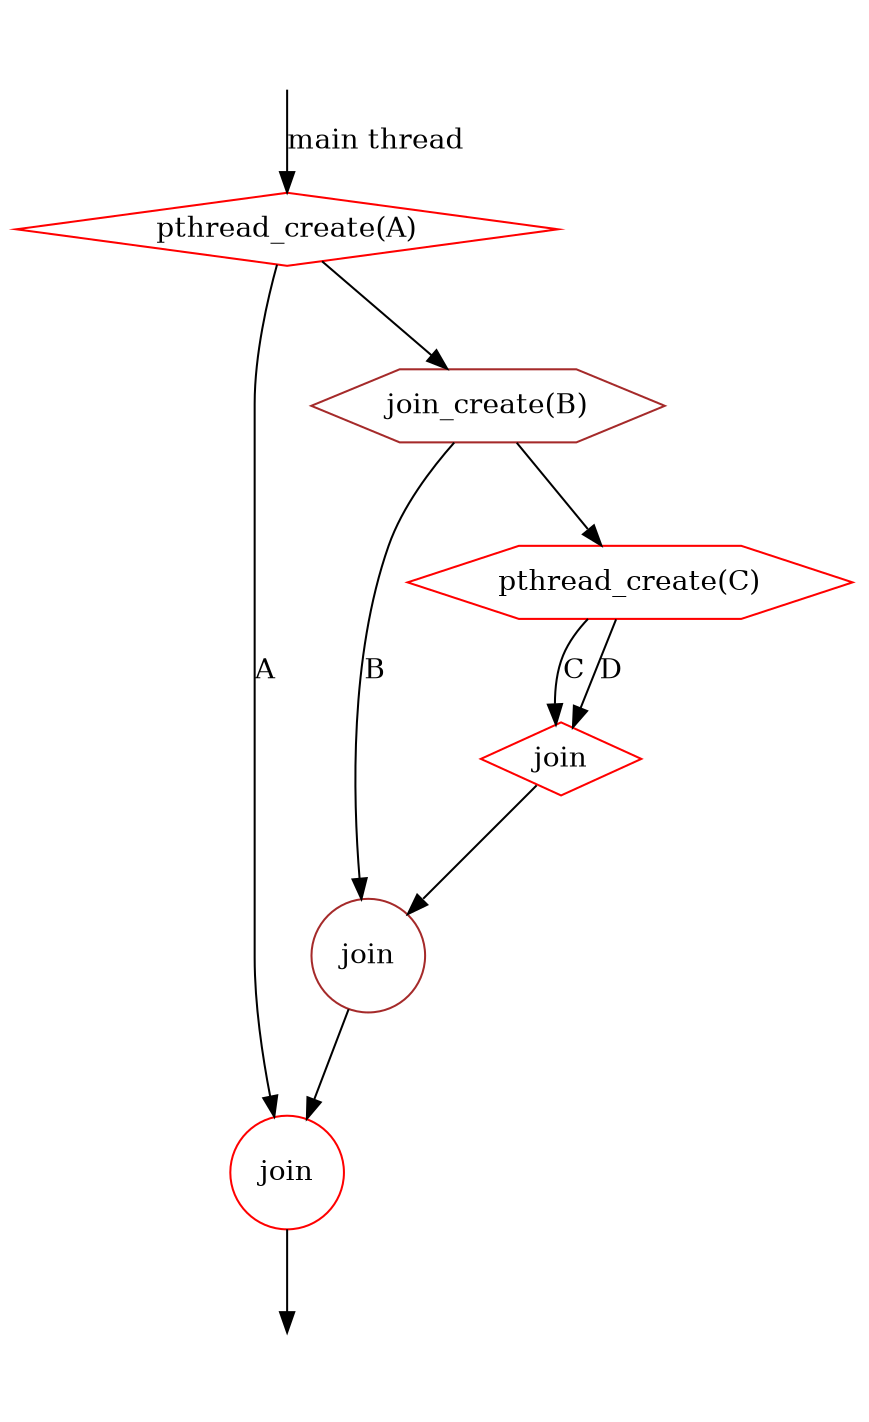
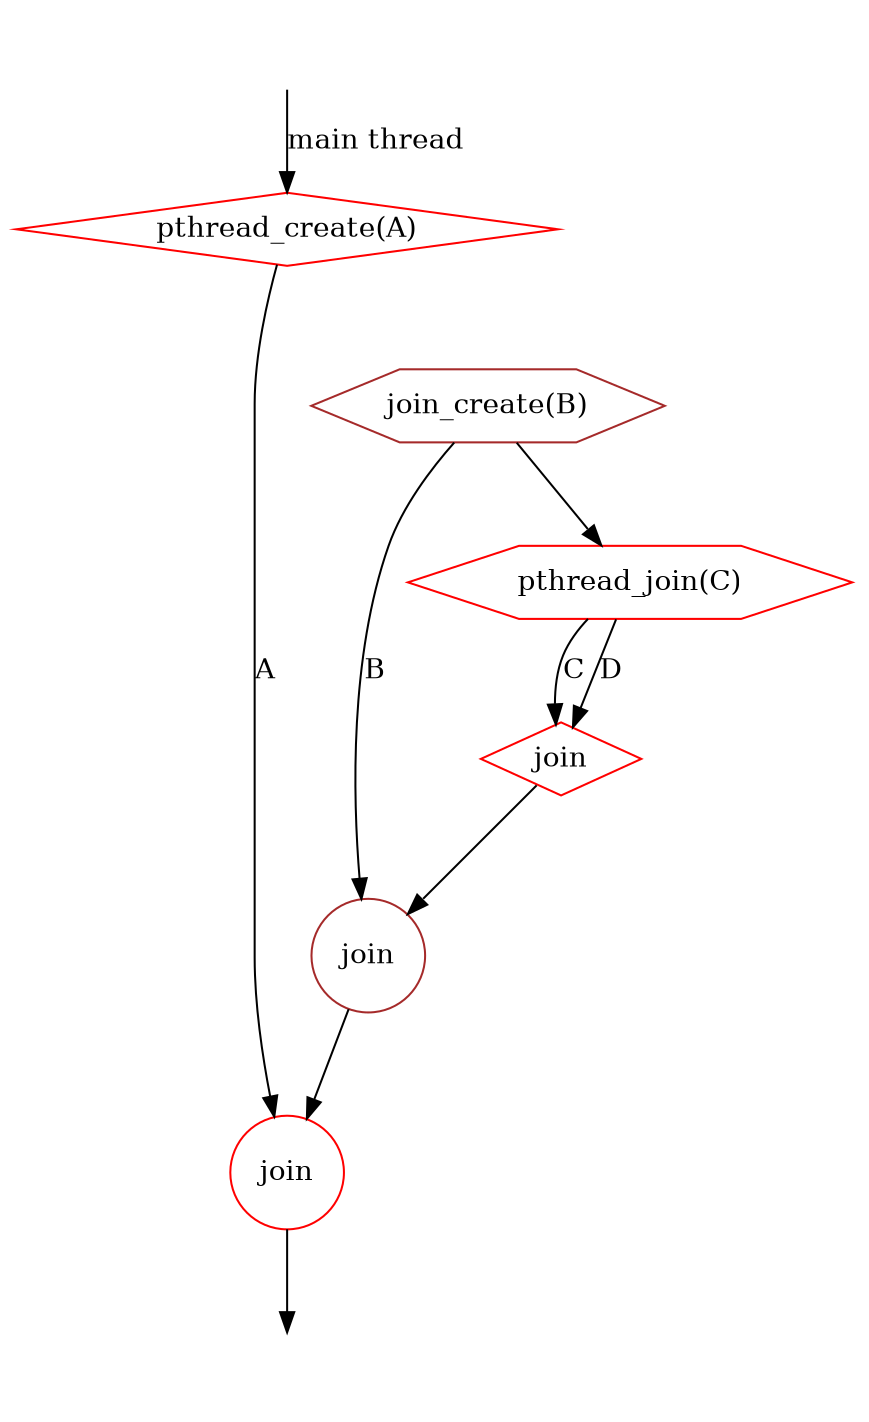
edge "pthread_create(A)" -> "join_create(B)": removed
node "pthread_create(C)": label "pthread_create(C)" -> "pthread_join(C)"
